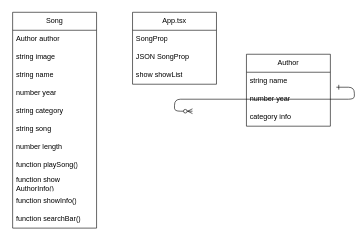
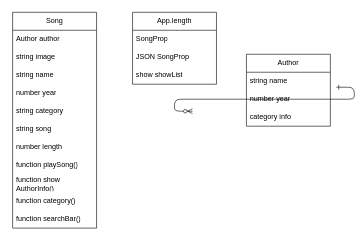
node "App.tsx": label "App.tsx" -> "App.length"
node "function showInfo()": label "function showInfo()" -> "function category()"
